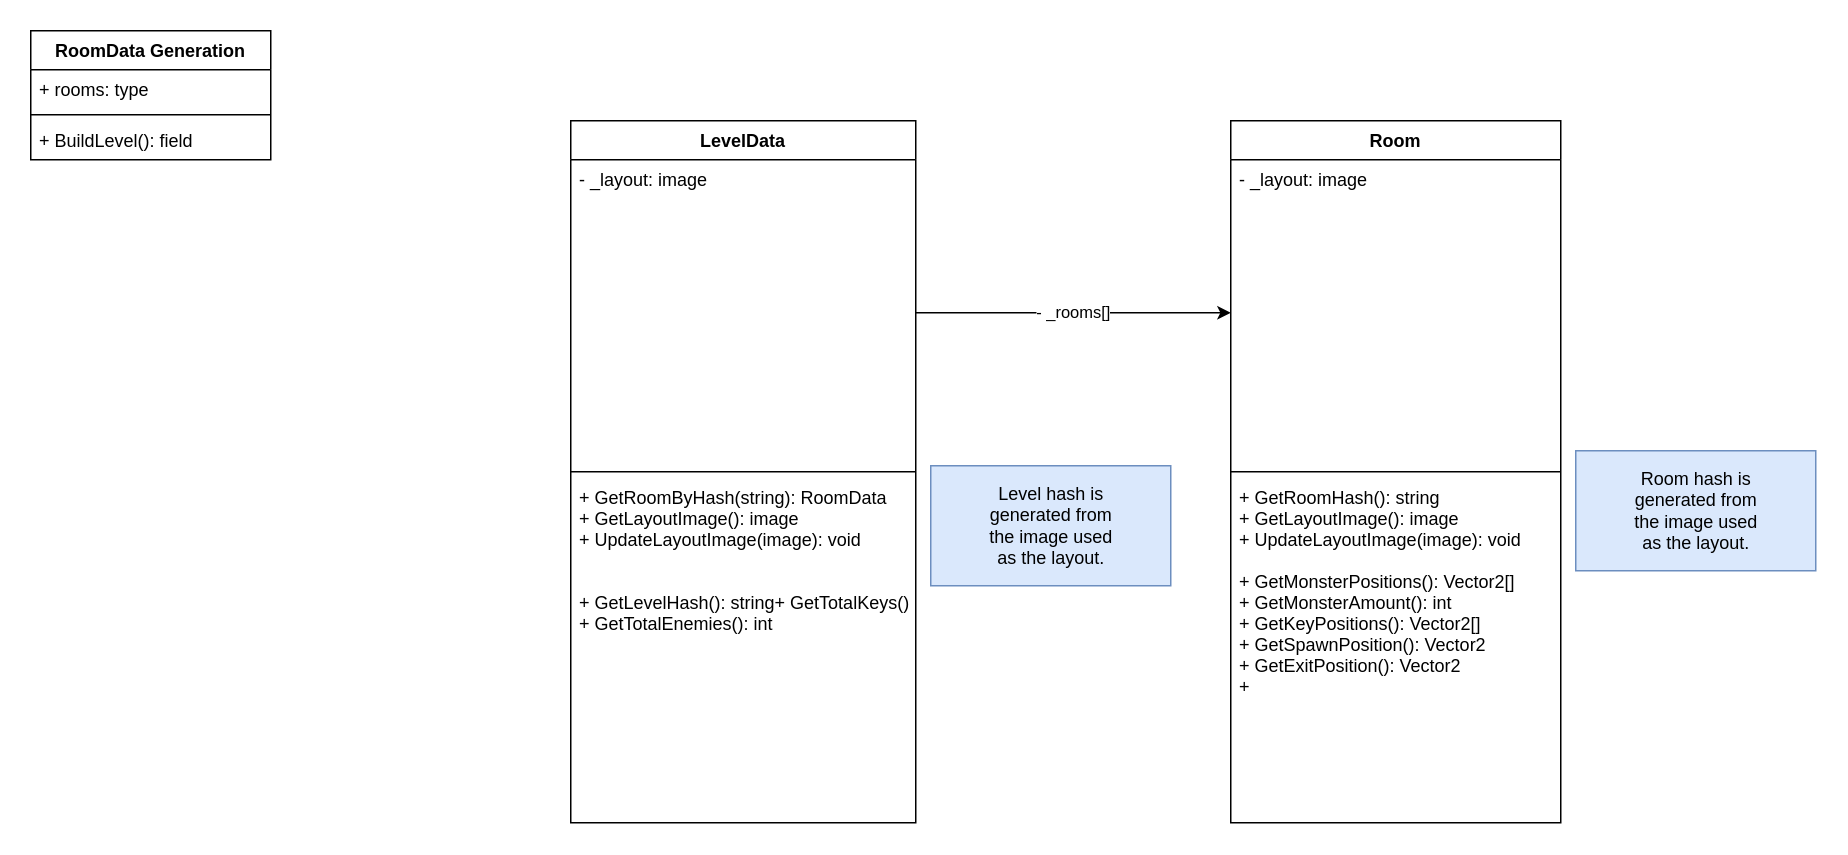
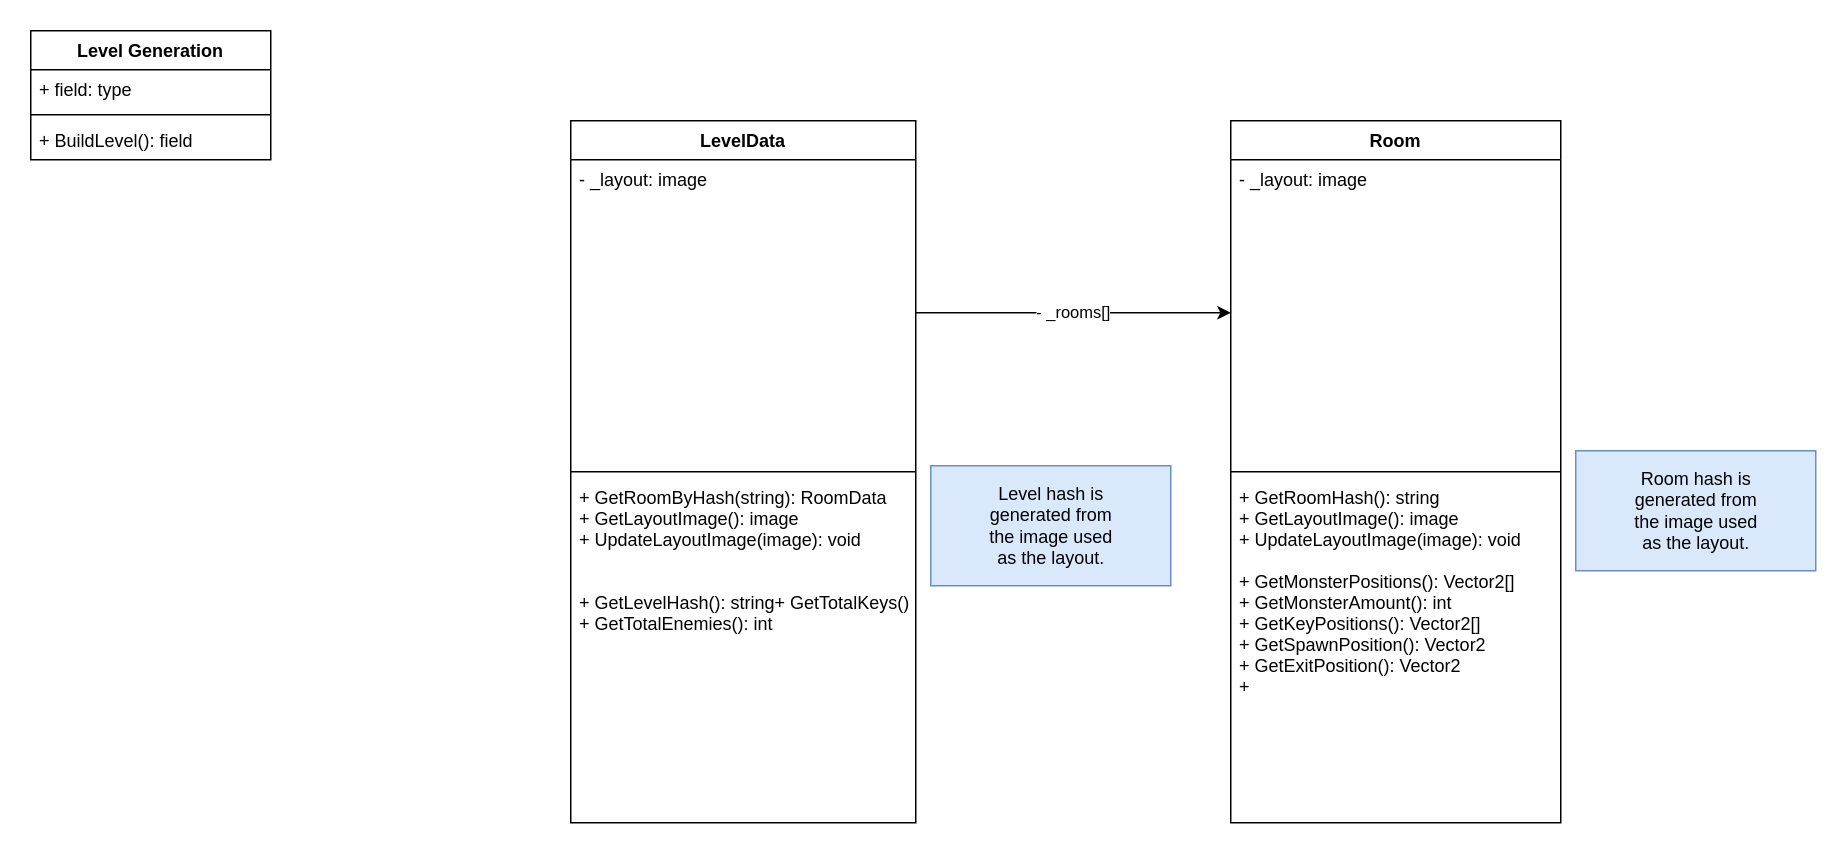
node "RoomData Generation": label "RoomData Generation" -> "Level Generation"
node "+ rooms: type": label "+ rooms: type" -> "+ field: type"
